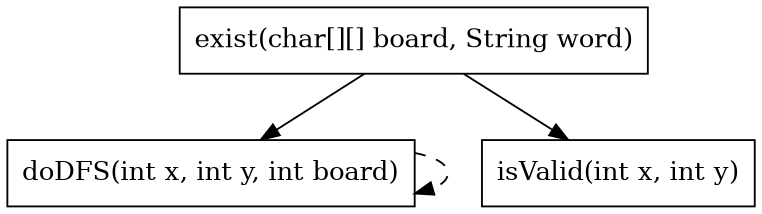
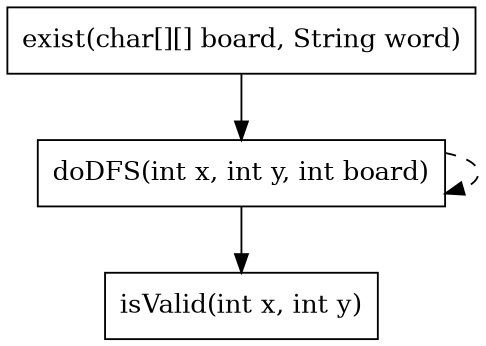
edge "exist(char[][] board, String word)" -> "isValid(int x, int y)": now "doDFS(int x, int y, int board)" -> "isValid(int x, int y)"
